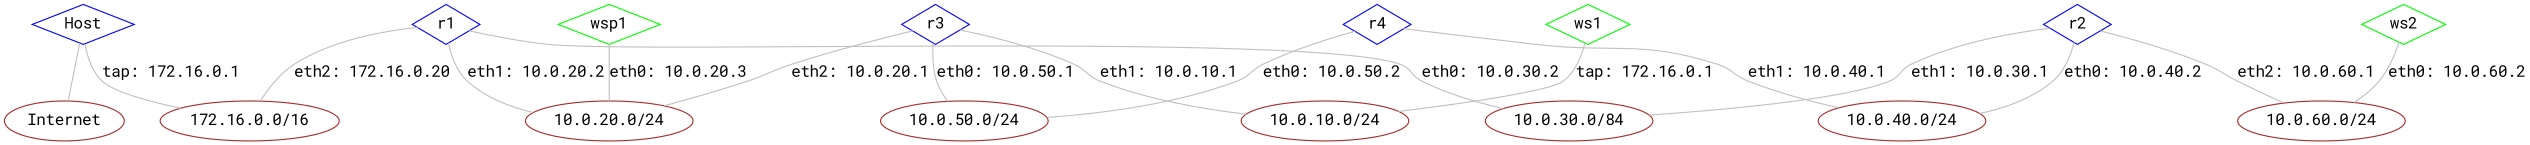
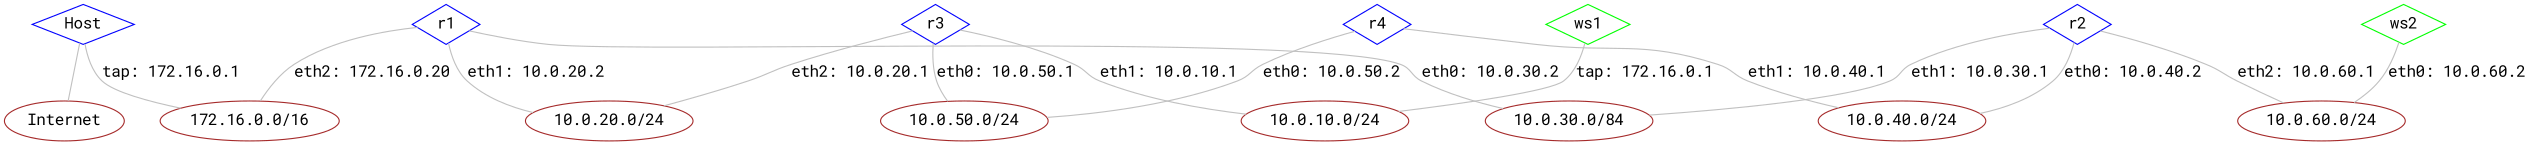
node "wsp1": removed
